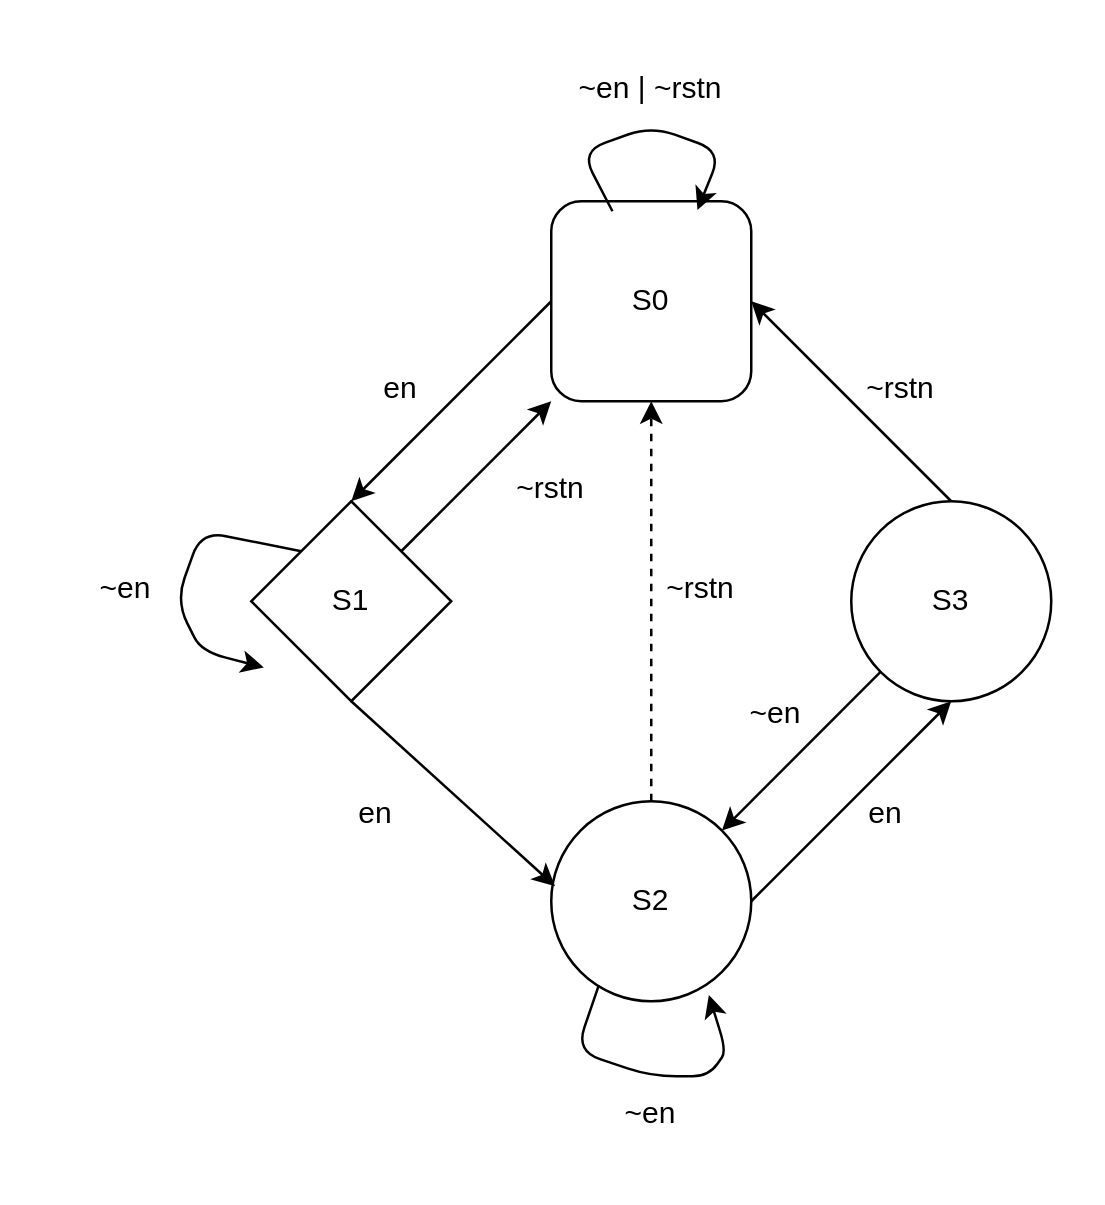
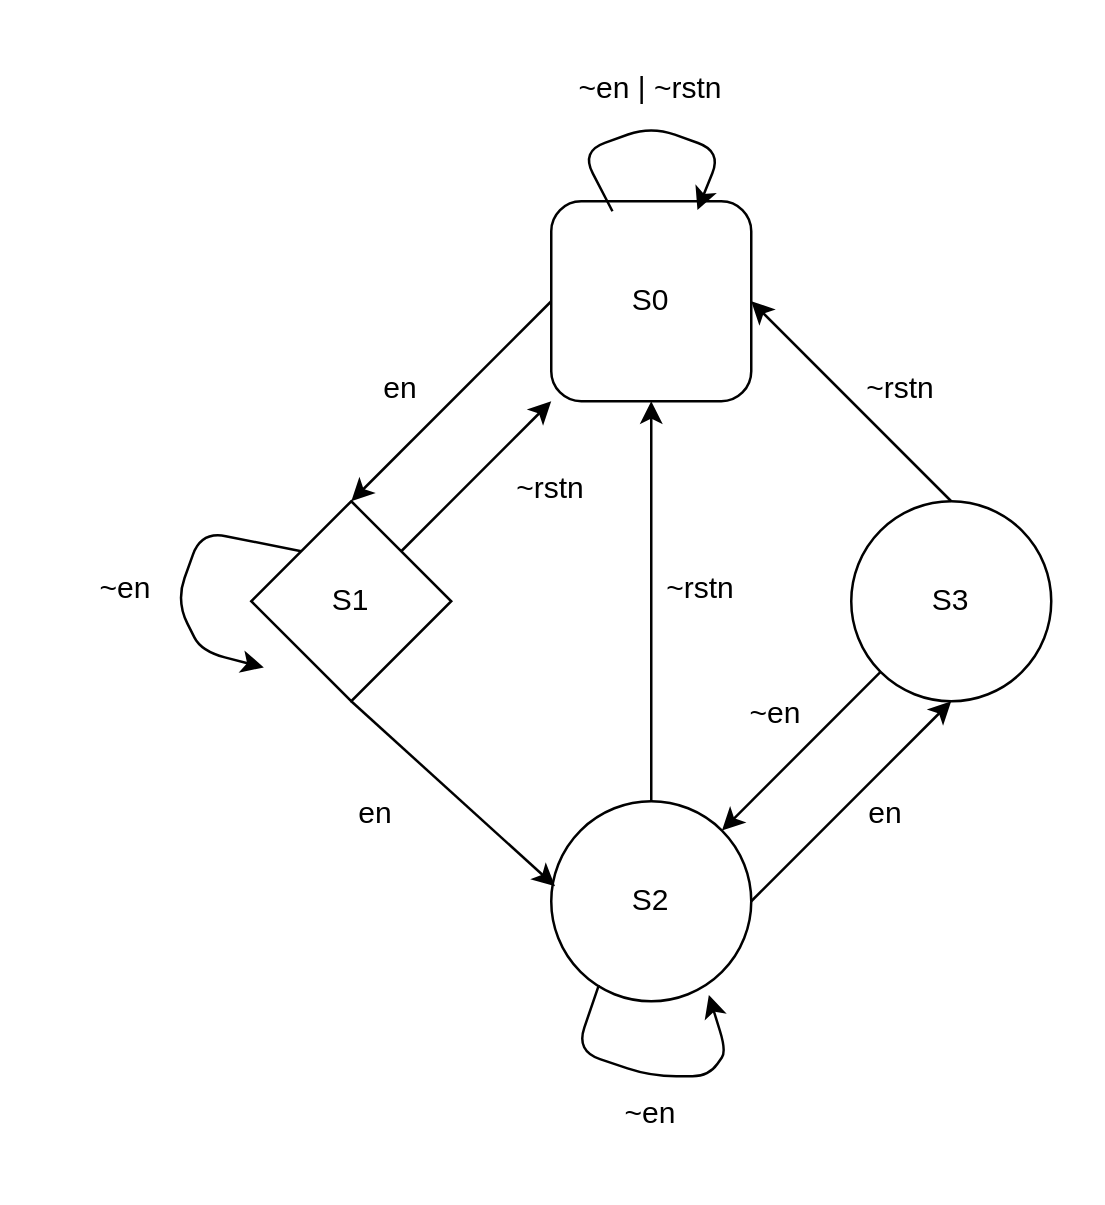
edge "S2" -> "S0": style dashed -> solid
